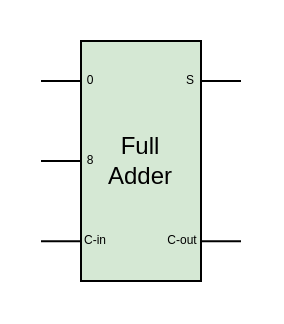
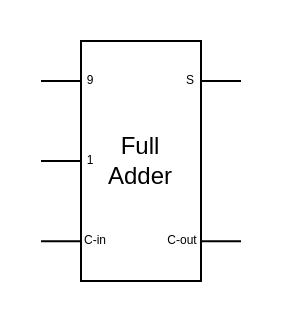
node "0": label "0" -> "9"
node "8": label "8" -> "1"
node "Full Adder": fillcolor #d5e8d4 -> #ffffff
